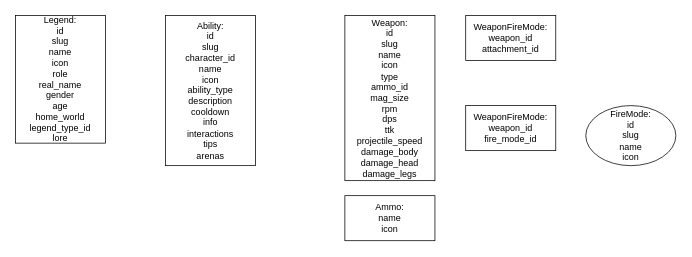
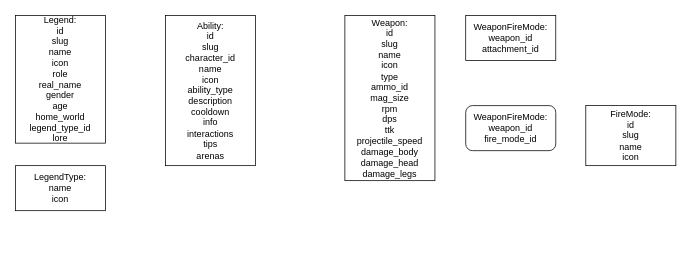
node "WeaponFireMode: weapon_id fire_mode_id": shape rectangle -> rounded rectangle
node "FireMode: id slug name icon": shape ellipse -> rectangle
node "LegendType: name icon": added
node "Ammo: name icon": removed
